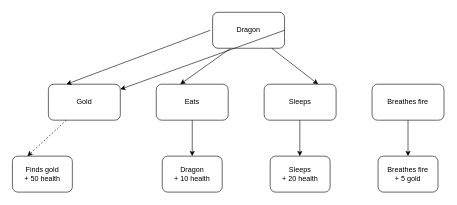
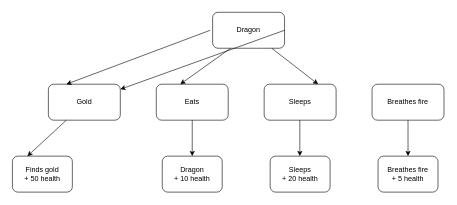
edge "Gold" -> "Finds gold + 50 health": style dashed -> solid
node "Breathes fire + 5 gold": label "Breathes fire + 5 gold" -> "Breathes fire + 5 health"
